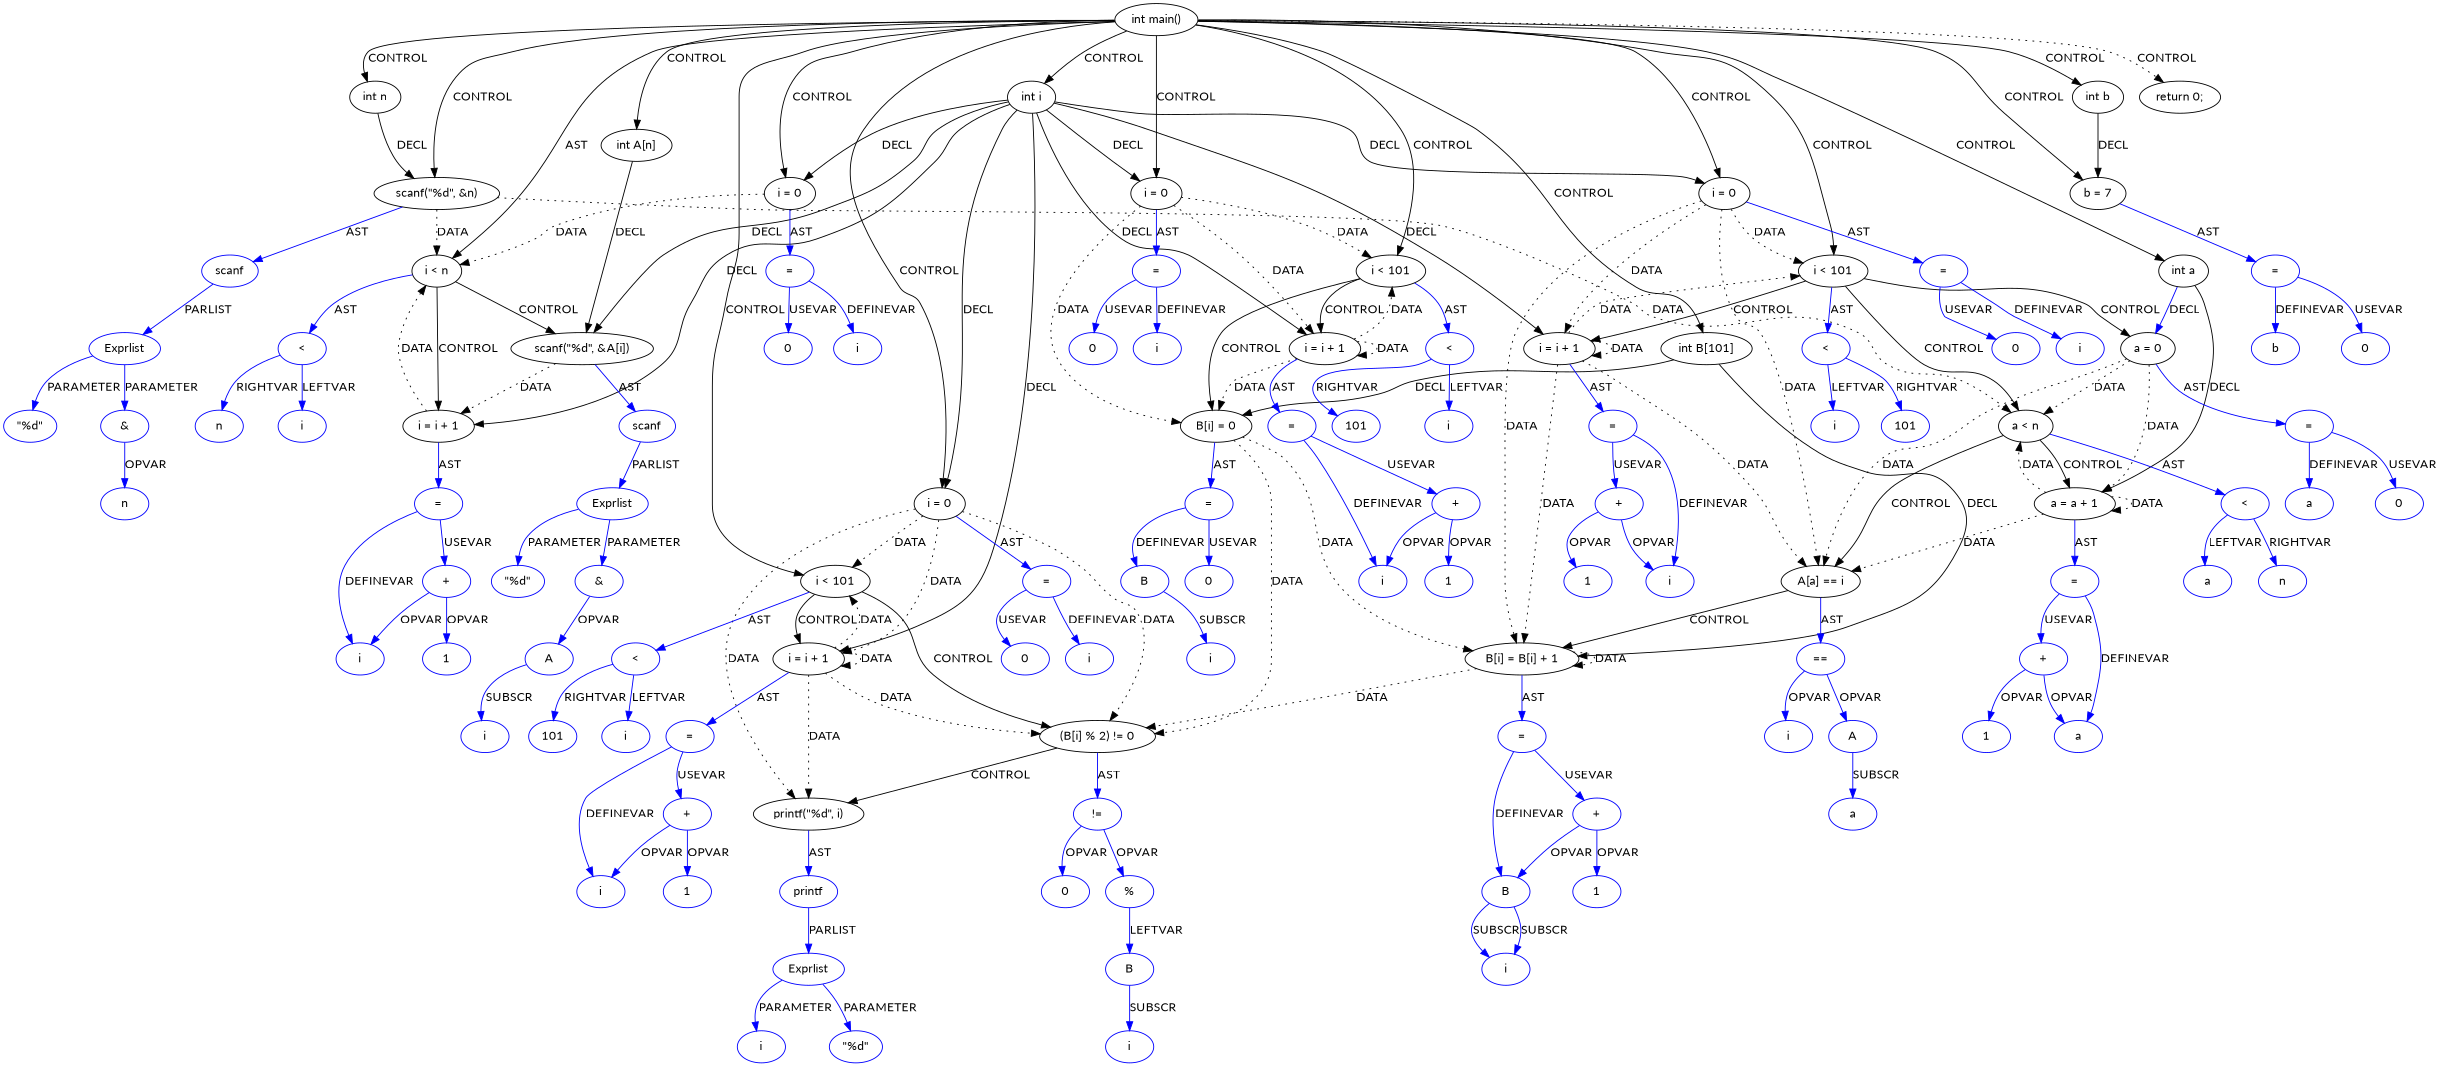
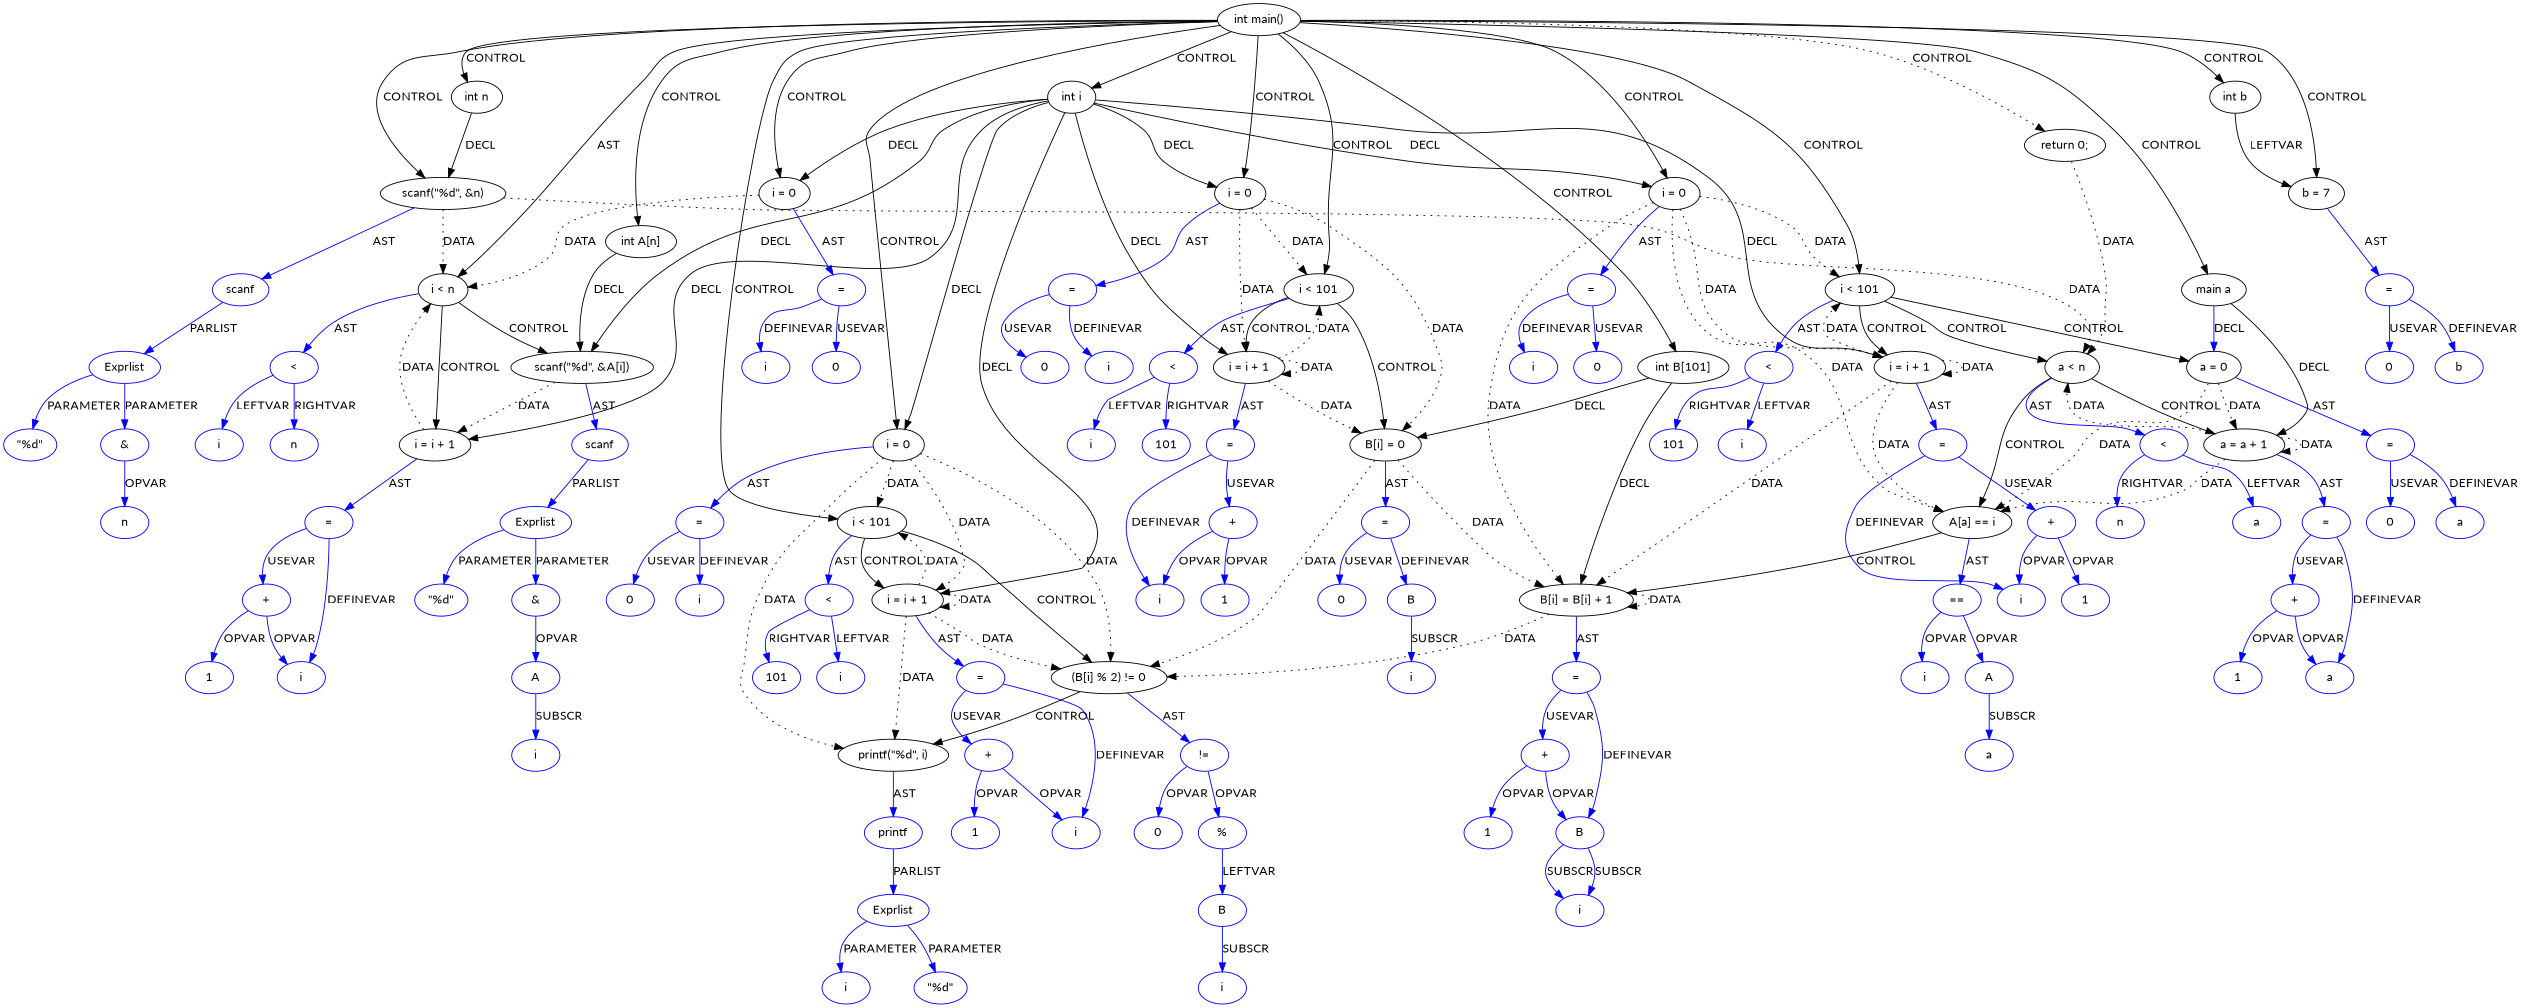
edge "int b" -> "b = 7": label "DECL" -> "LEFTVAR"
node "int a": label "int a" -> "main a"
edge "a = 0" -> "a < n": now "return 0;" -> "a < n"
